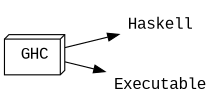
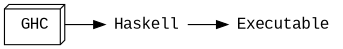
edge "GHC" -> "Executable": now "Haskell" -> "Executable"
